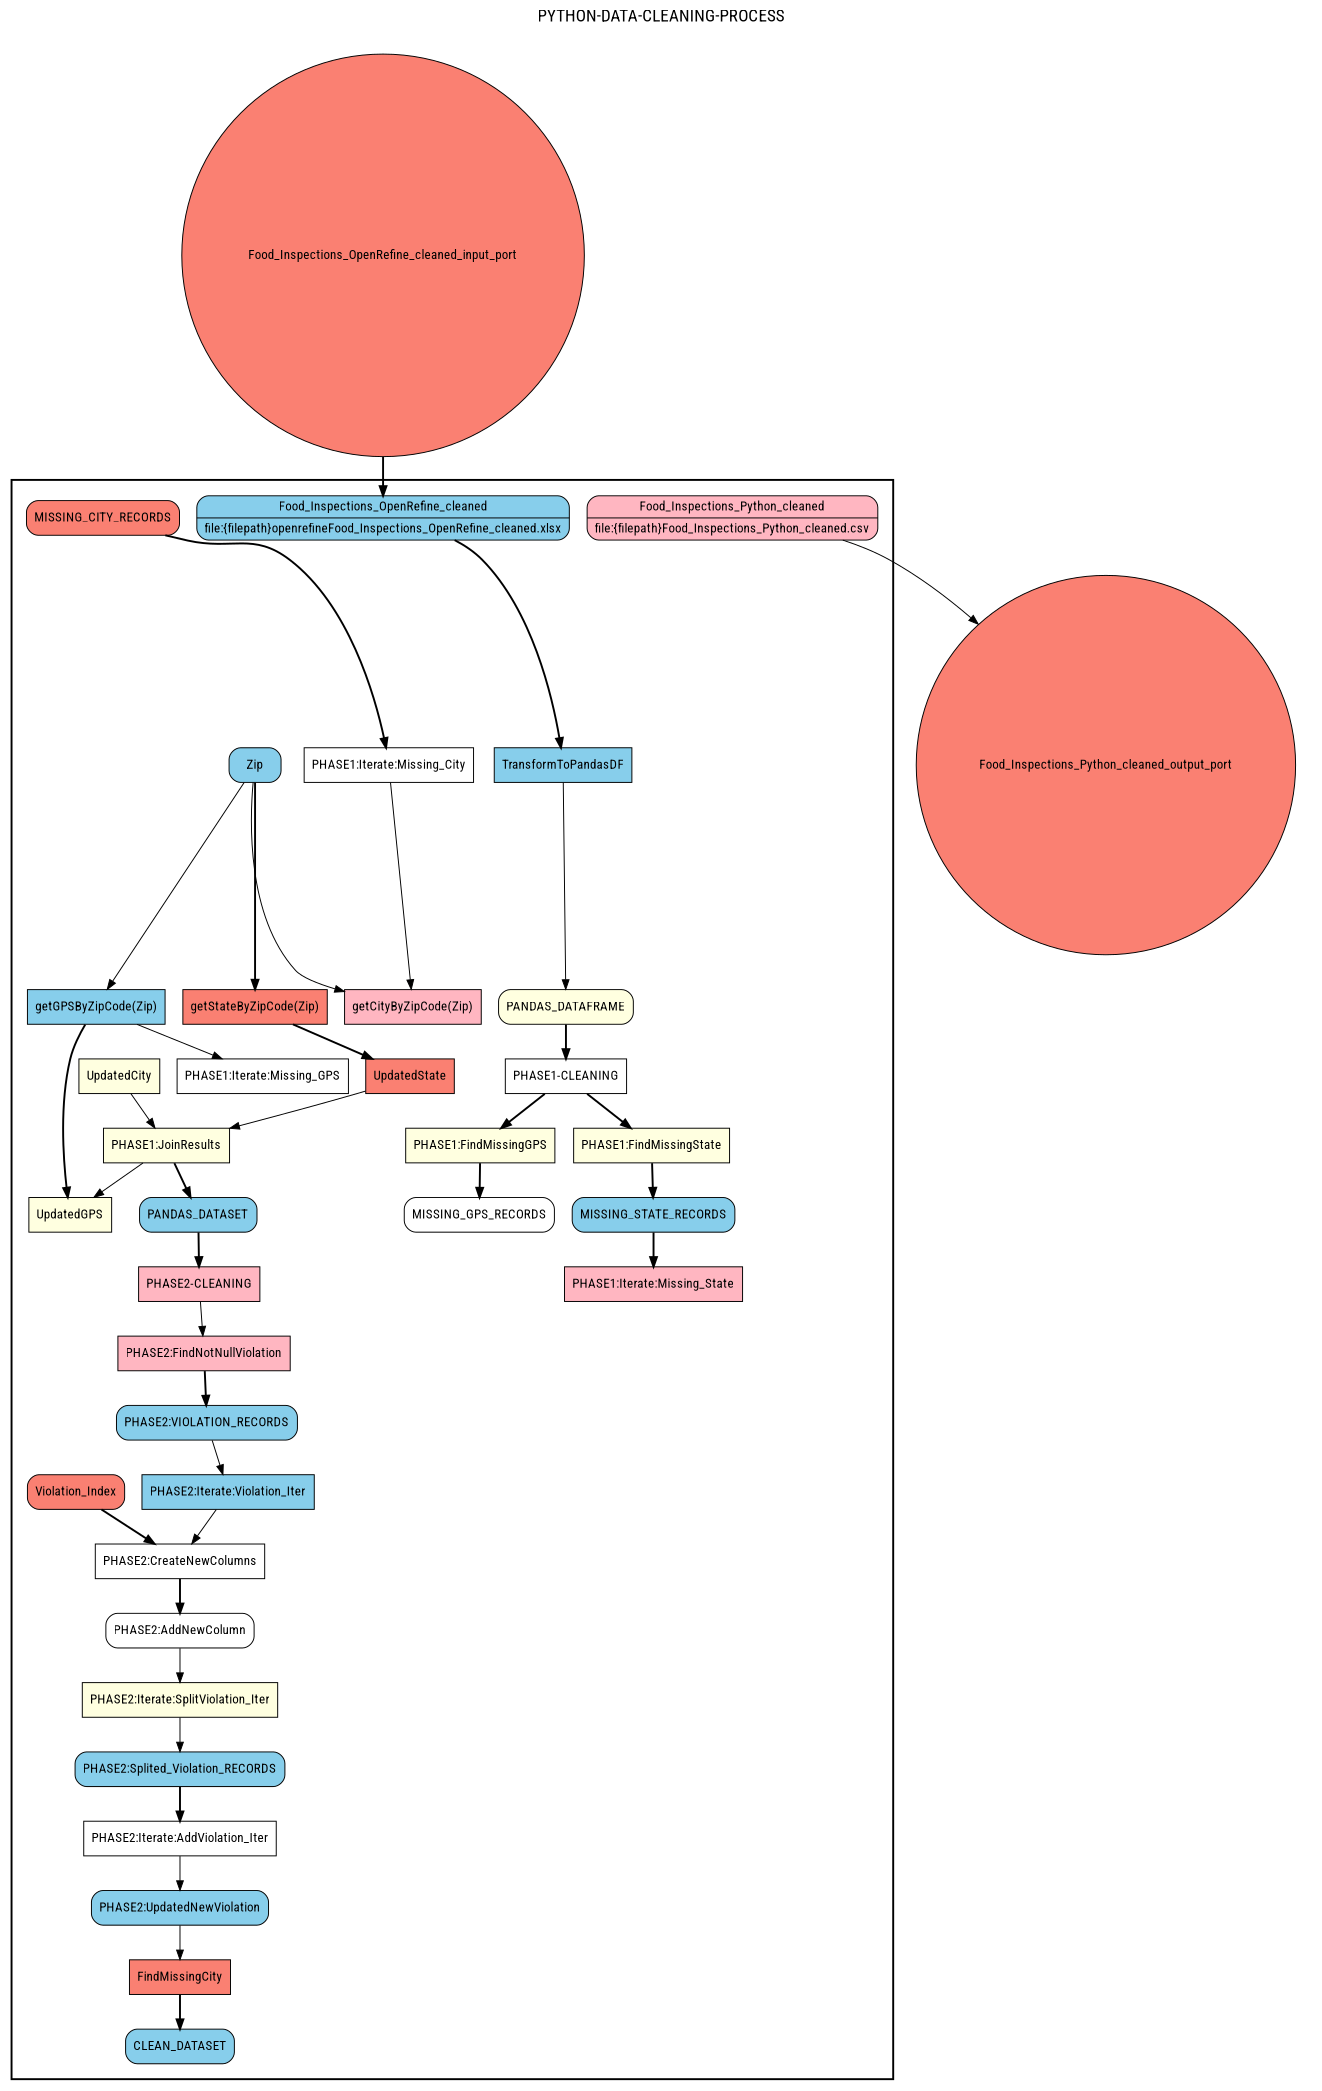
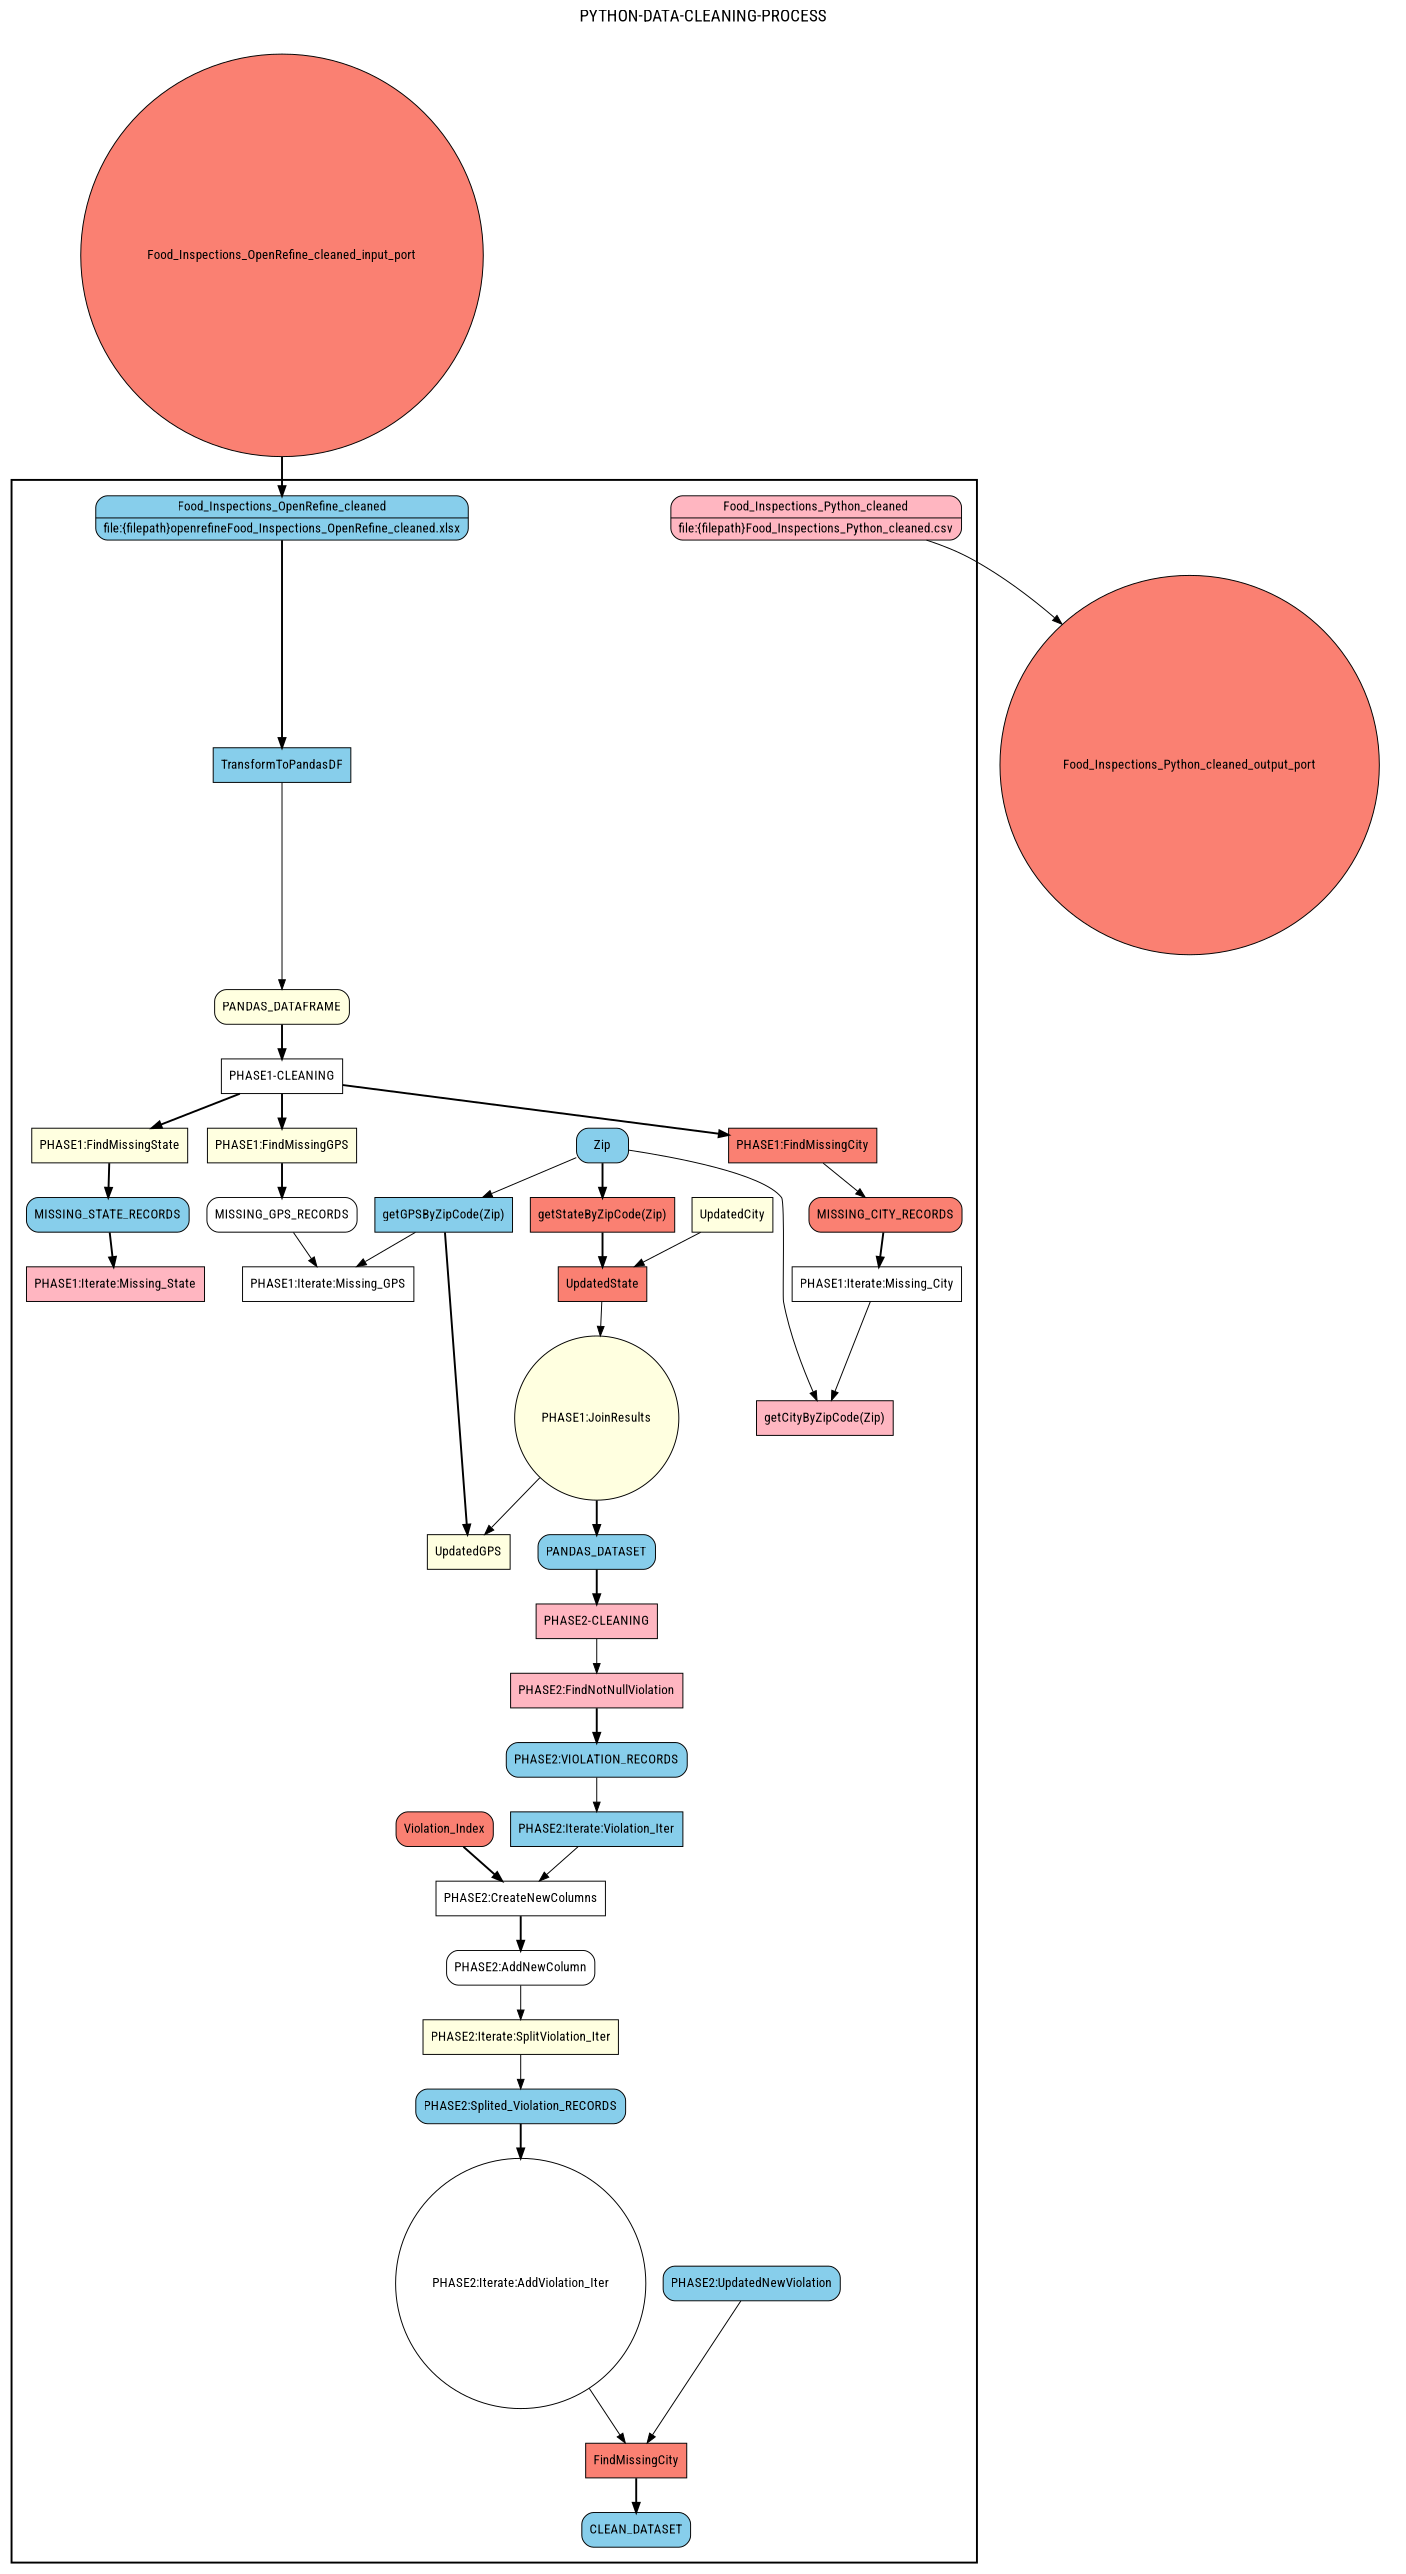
edge "UpdatedCity" -> "PHASE1:JoinResults": now "UpdatedCity" -> "UpdatedState"
node "PHASE1:FindMissingCity": added
node "PHASE1:JoinResults": shape box -> circle
edge "MISSING_GPS_RECORDS" -> "PHASE1:Iterate:Missing_GPS": added
node "PHASE2:Iterate:AddViolation_Iter": shape box -> circle
edge "PHASE2:Iterate:AddViolation_Iter" -> "PHASE2:UpdatedNewViolation": now "PHASE2:Iterate:AddViolation_Iter" -> "FindMissingCity"
